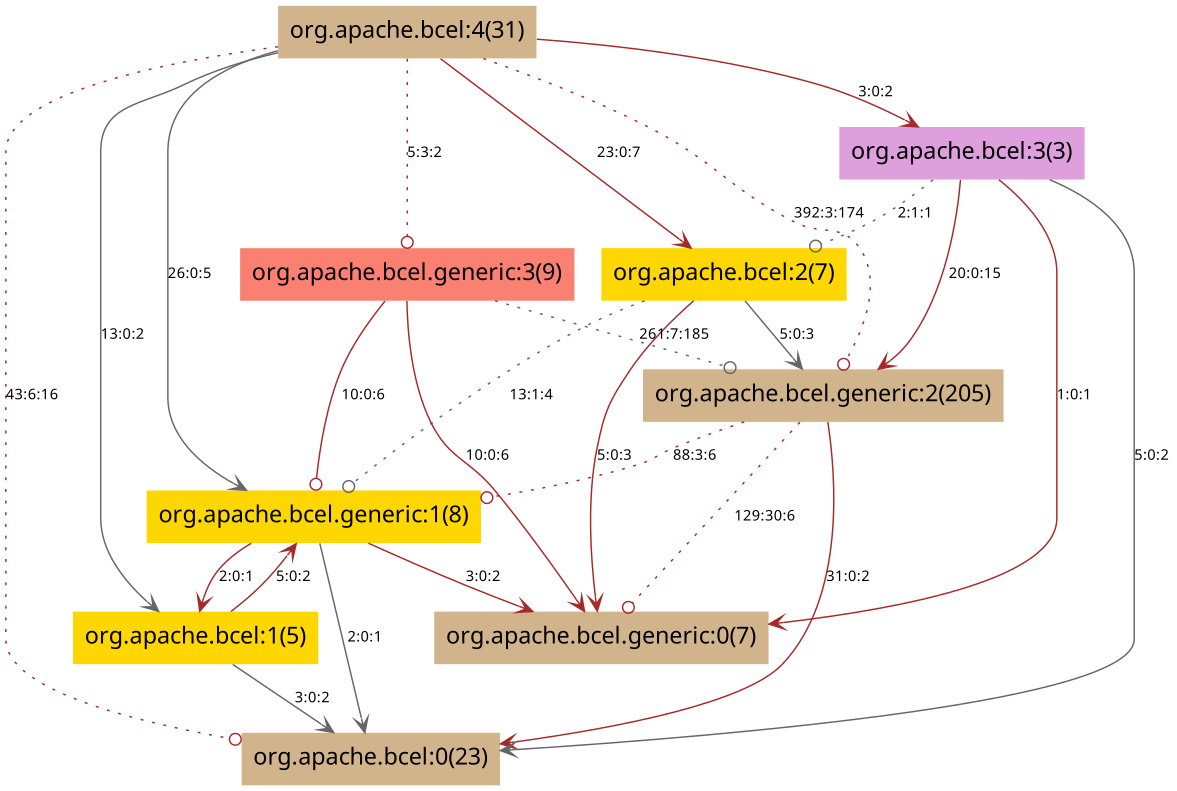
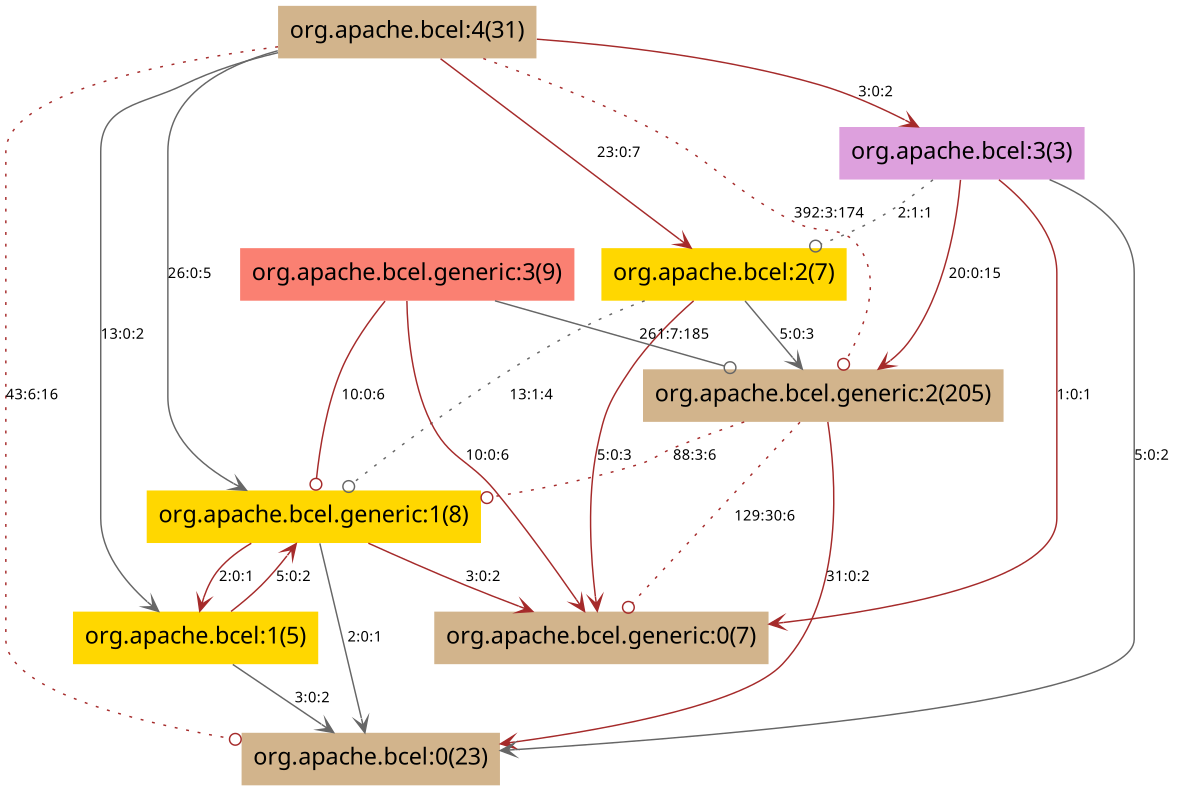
edge "org.apache.bcel:4(31)" -> "org.apache.bcel.generic:3(9)": removed, label "5:3:2"
edge "org.apache.bcel.generic:3(9)" -> "org.apache.bcel.generic:2(205)": style dotted -> solid
